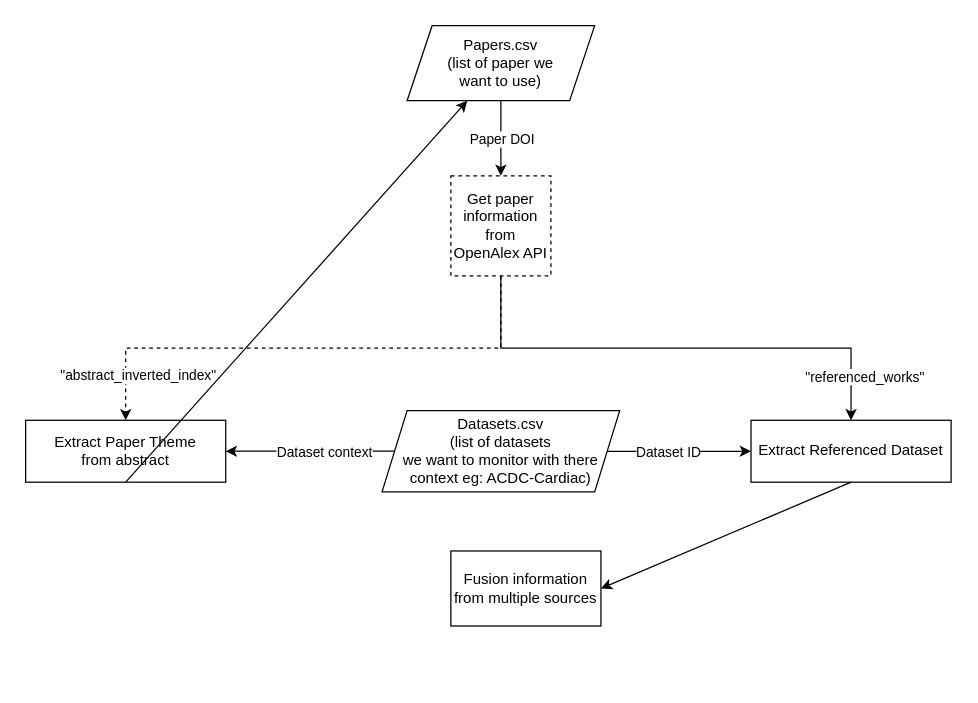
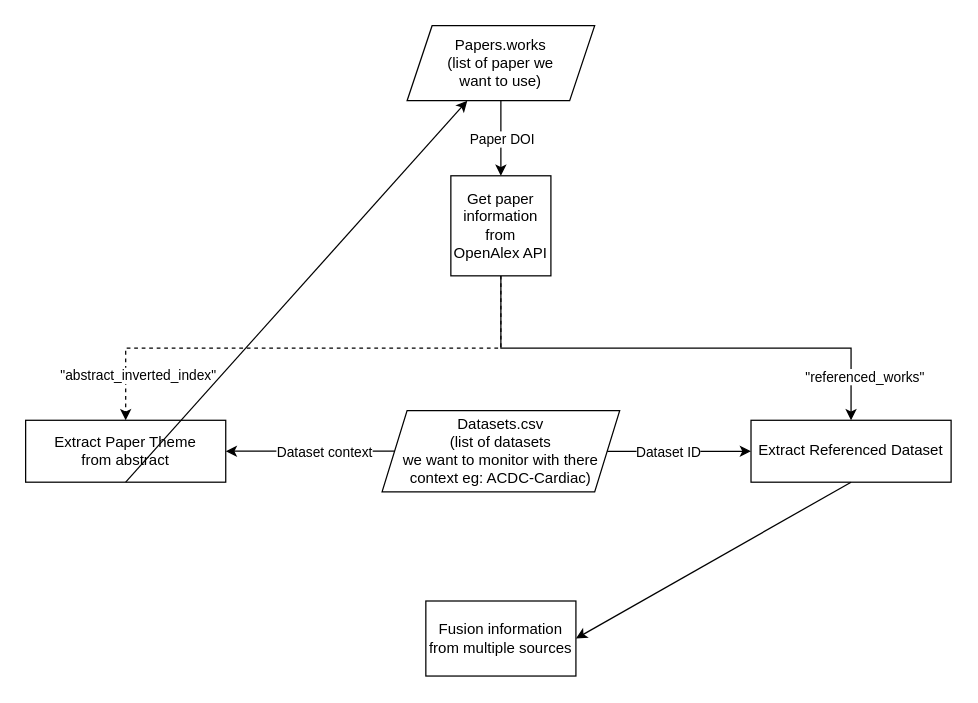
node "Papers.csv (list of paper we want to use)": label "Papers.csv (list of paper we want to use)" -> "Papers.works (list of paper we want to use)"
node "Get paper information from OpenAlex API": style dashed -> solid
node "Fusion information from multiple sources": moved (526, 588) -> (501, 638)
